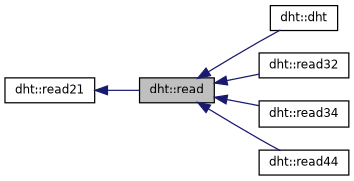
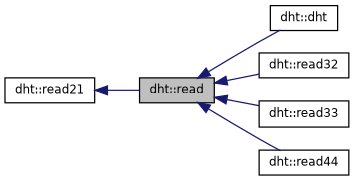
node "dht::read34": label "dht::read34" -> "dht::read33"
